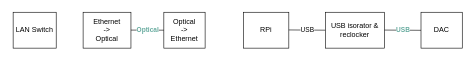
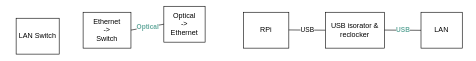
node "LAN Switch": moved (34, 30) -> (37, 36)
node "Ethernet -> Optical": label "Ethernet -> Optical" -> "Ethernet -> Switch"
node "Optical -> Ethernet": moved (184, 30) -> (184, 24)
node "DAC": label "DAC" -> "LAN"
